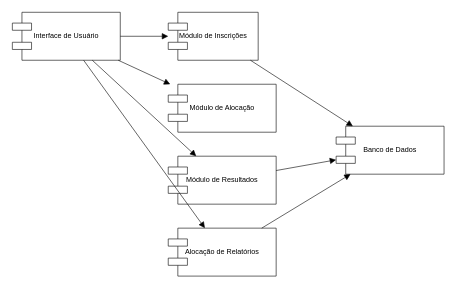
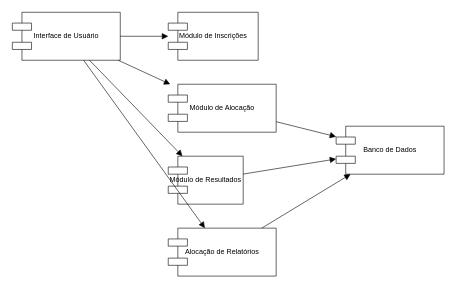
edge "Módulo de Inscrições" -> "Banco de Dados": removed
edge "Módulo de Alocação" -> "Banco de Dados": added
node "Módulo de Resultados": size 108x48 -> 75x48
